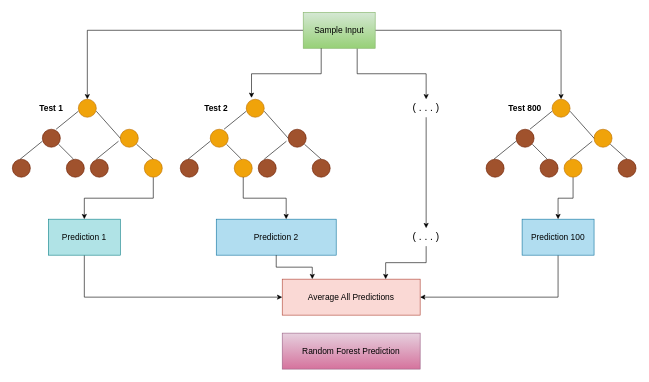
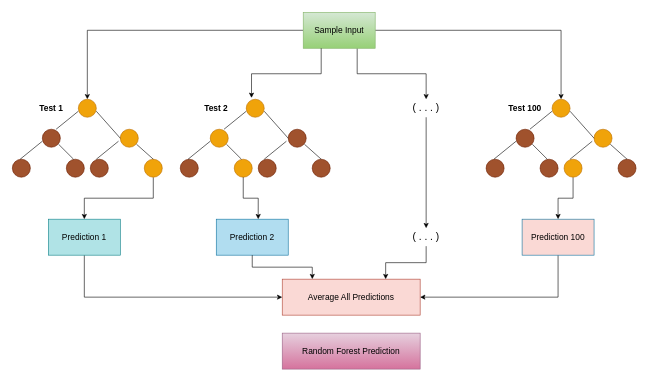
node "Test 800": label "Test 800" -> "Test 100"
node "Prediction 2": size 120x36 -> 72x36
node "Prediction 100": fillcolor #b1ddf0 -> #fad9d5
